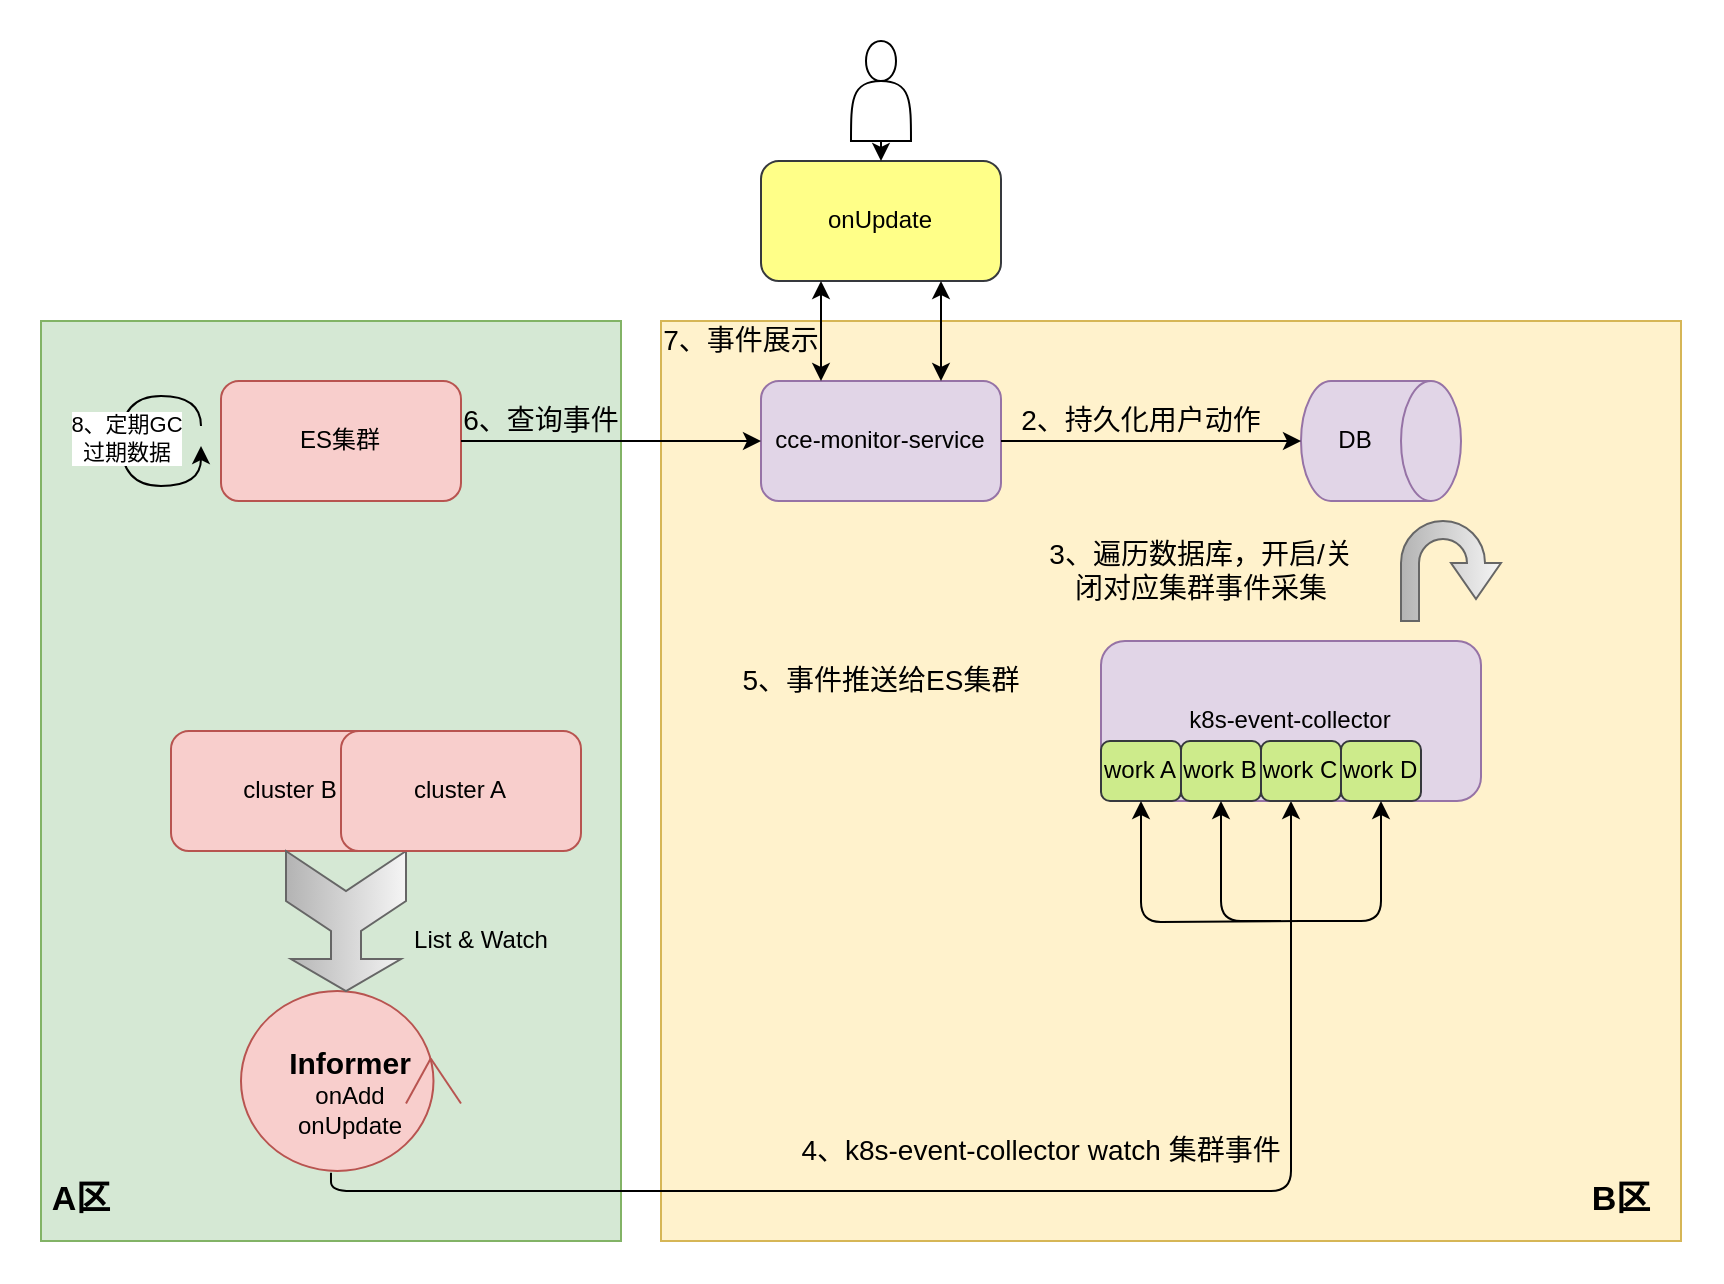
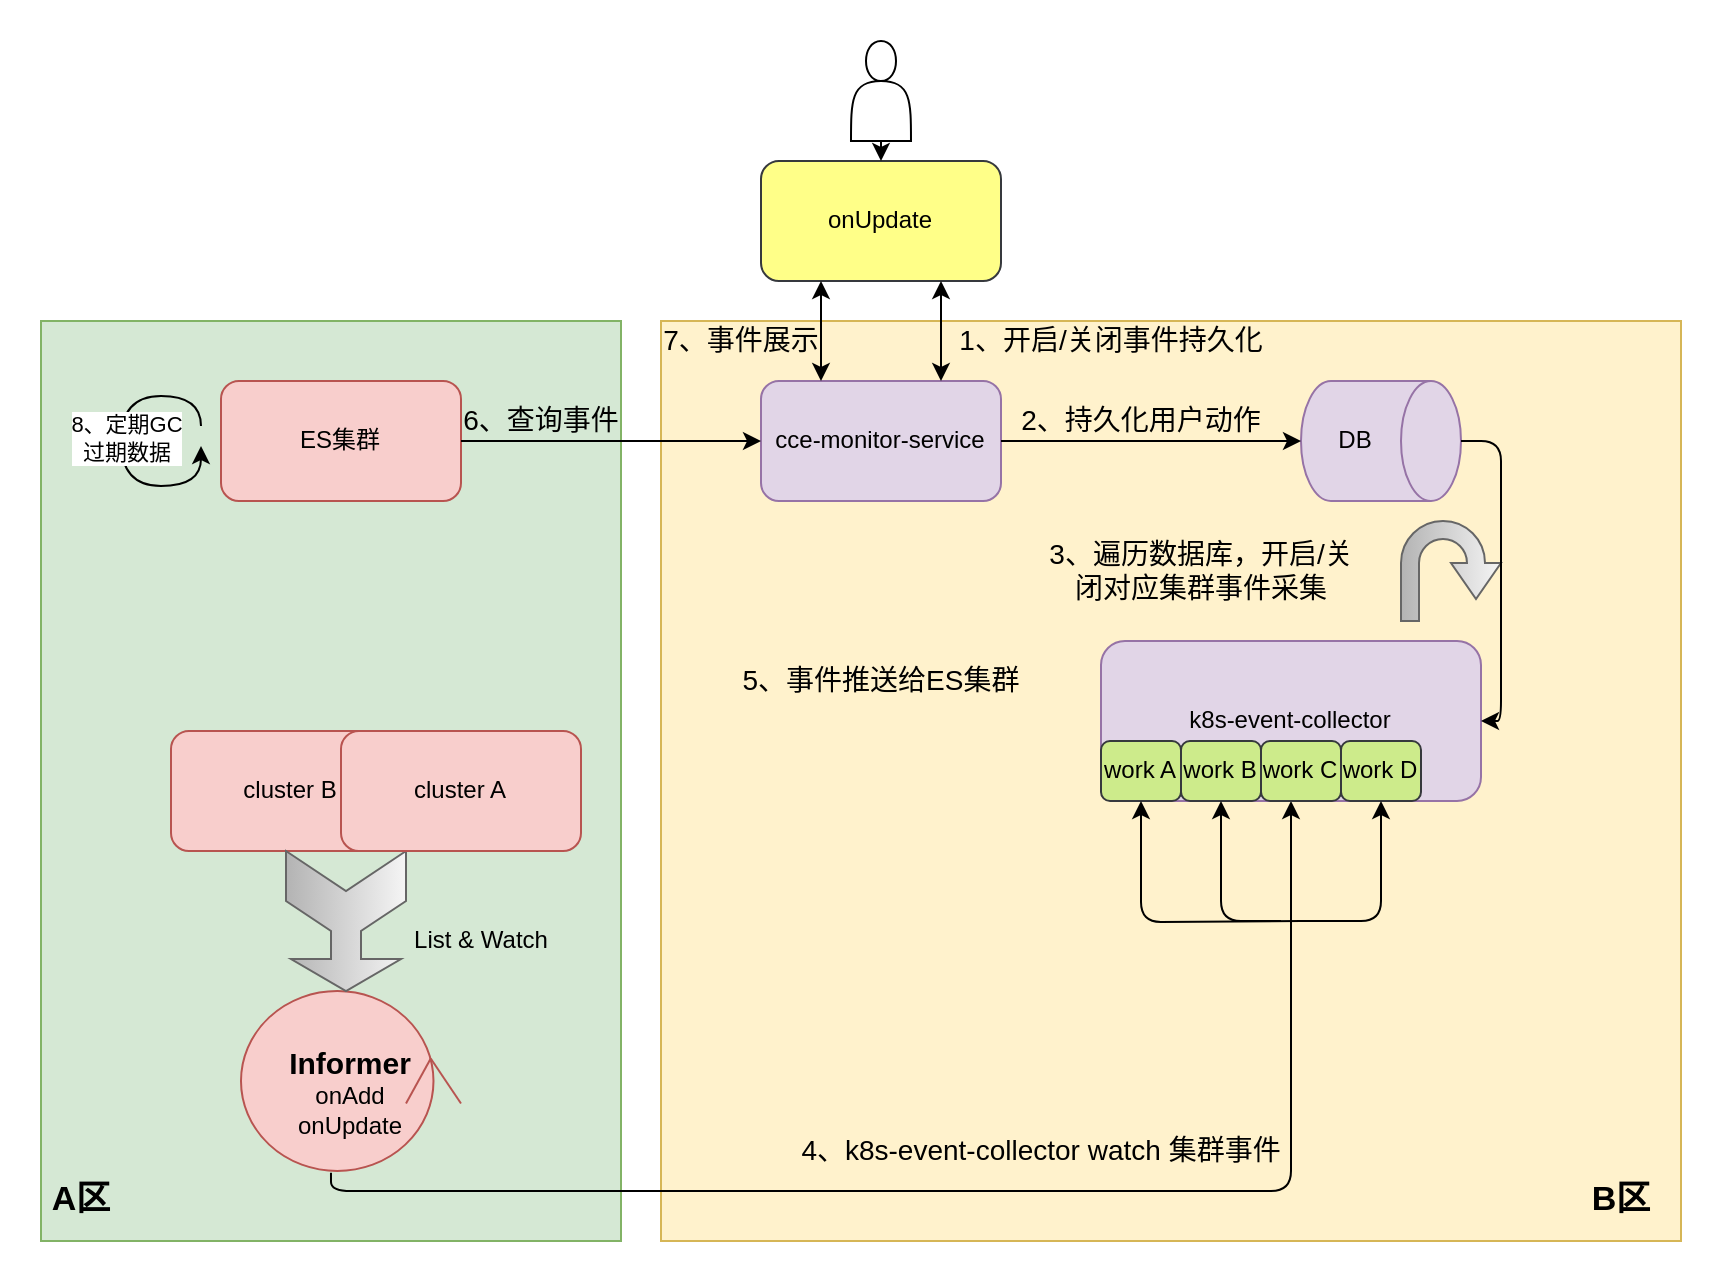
node "1、开启/关闭事件持久化": added
edge "DB" -> "k8s-event-collector": added
